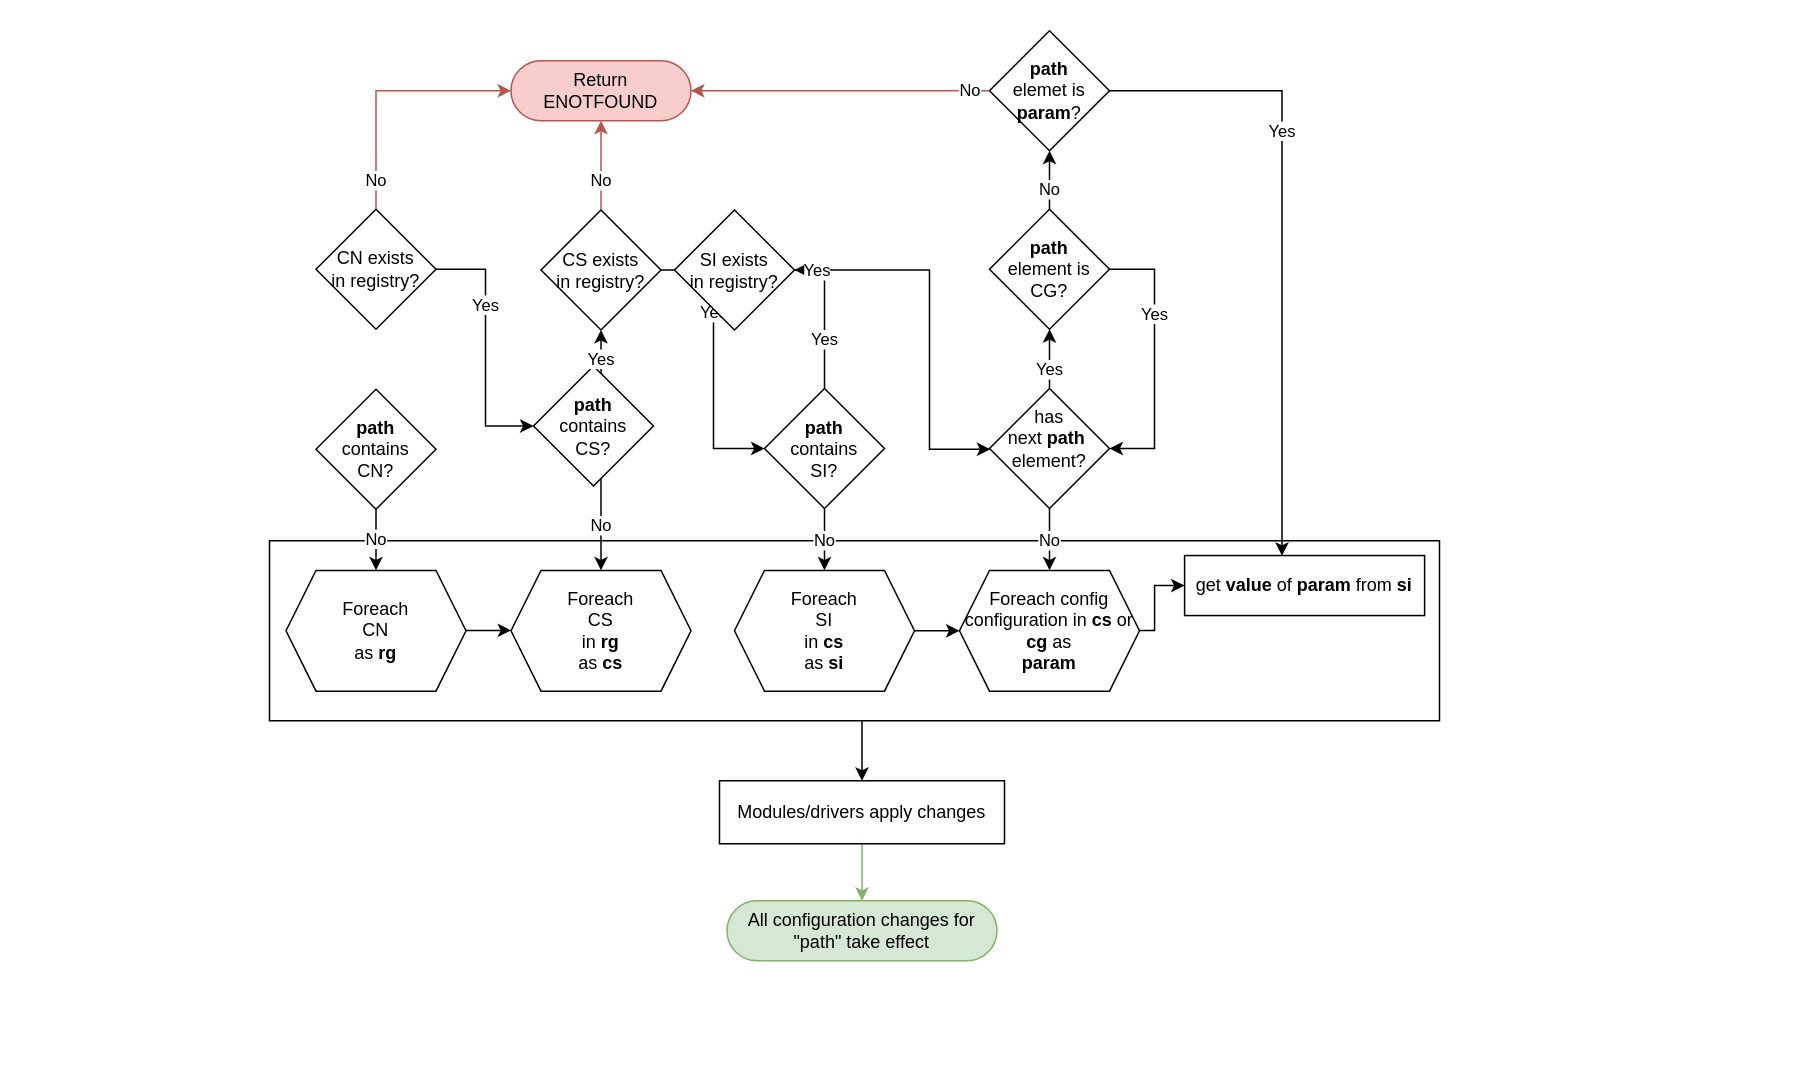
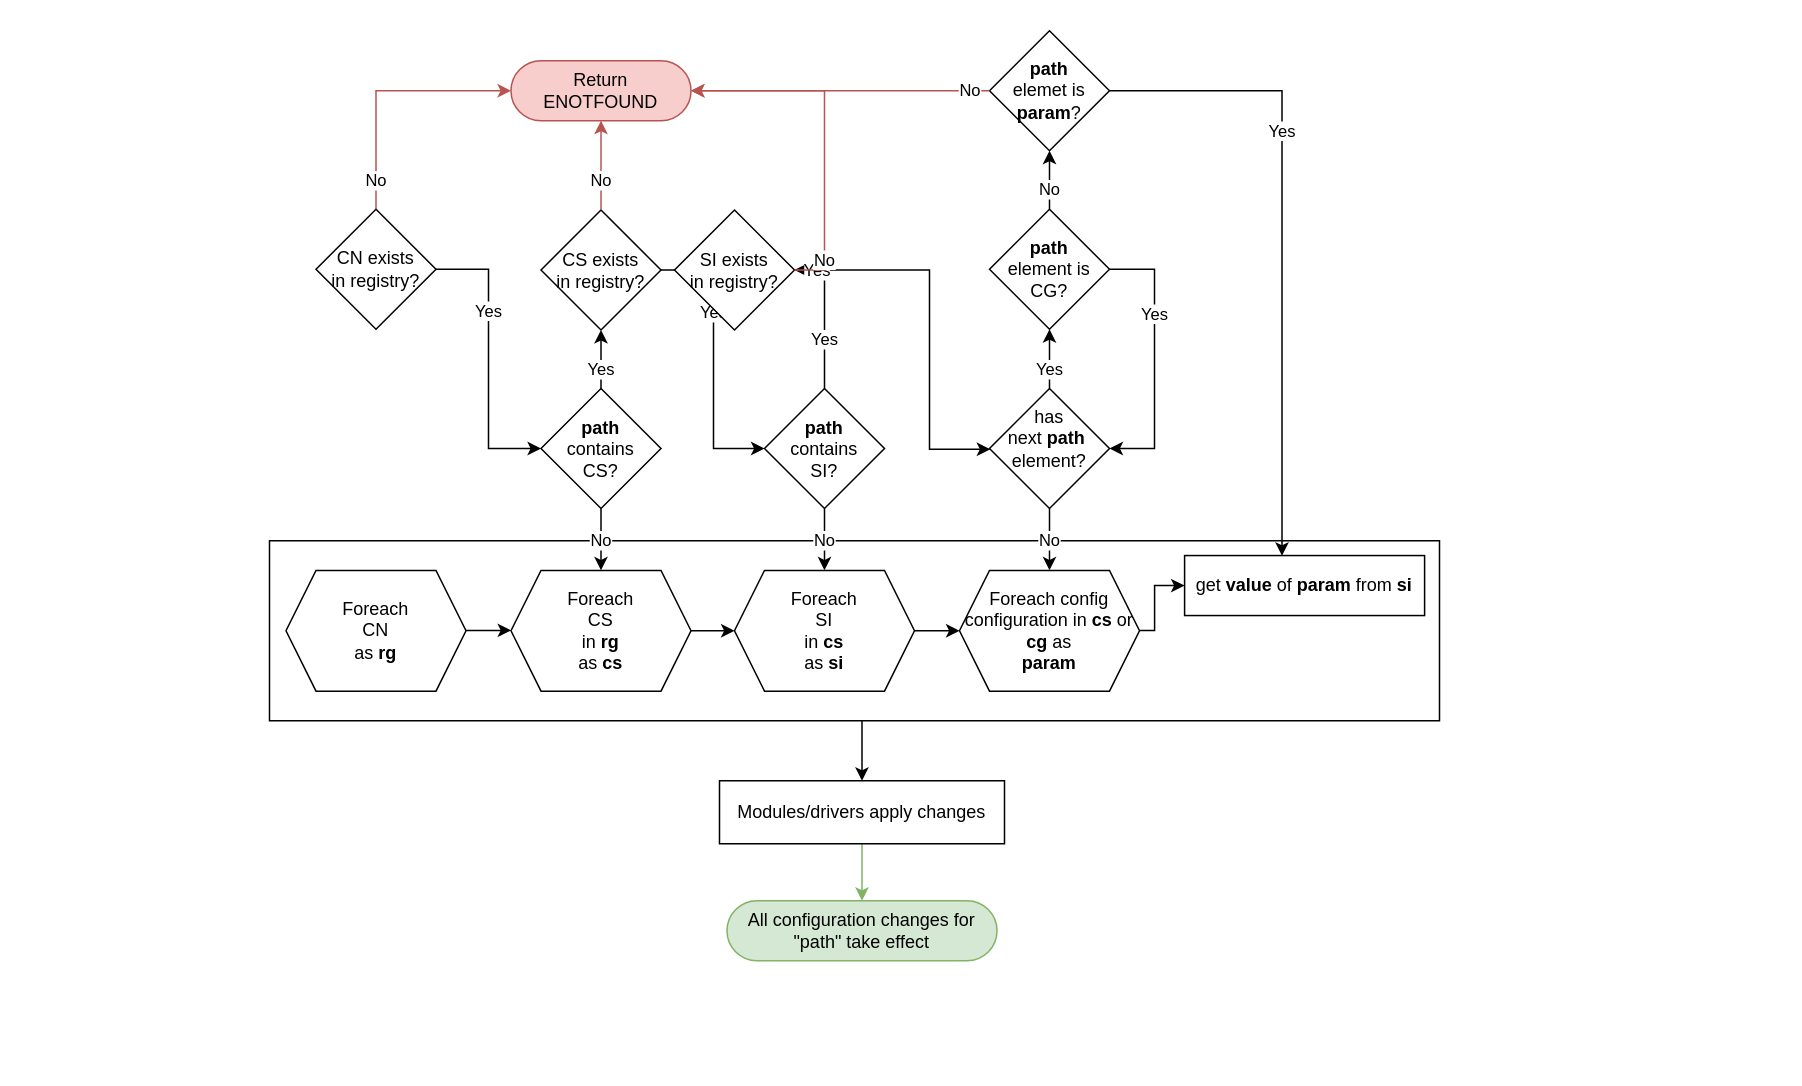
edge "SI exists in registry?" -> "Return ENOTFOUND": added, label "No"
node "path contains CS?": moved (593, 426) -> (601, 449)
node "path contains CN?": removed
edge "path contains CN?" -> "Foreach CN as rg": removed, label "No"
edge "Foreach CS in rg as cs" -> "Foreach SI in cs as si": added
